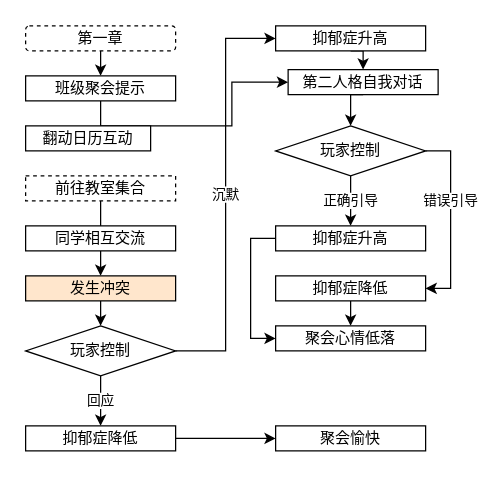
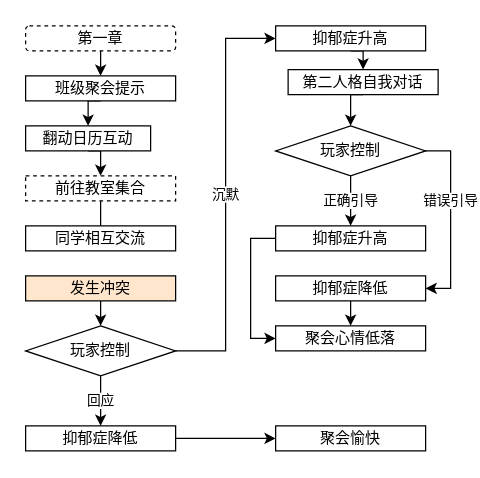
edge "班级聚会提示" -> "第二人格自我对话": now "班级聚会提示" -> "翻动日历互动"
edge "翻动日历互动" -> "前往教室集合": added
edge "同学相互交流" -> "发生冲突": removed
